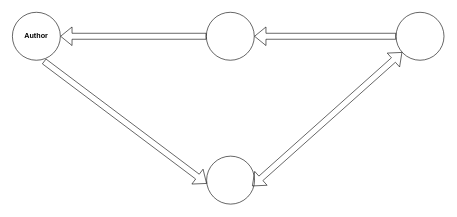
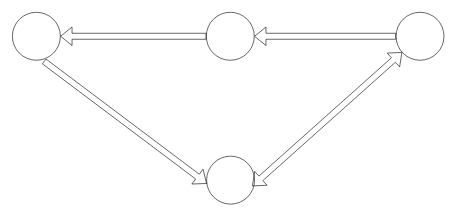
node "Author": removed
